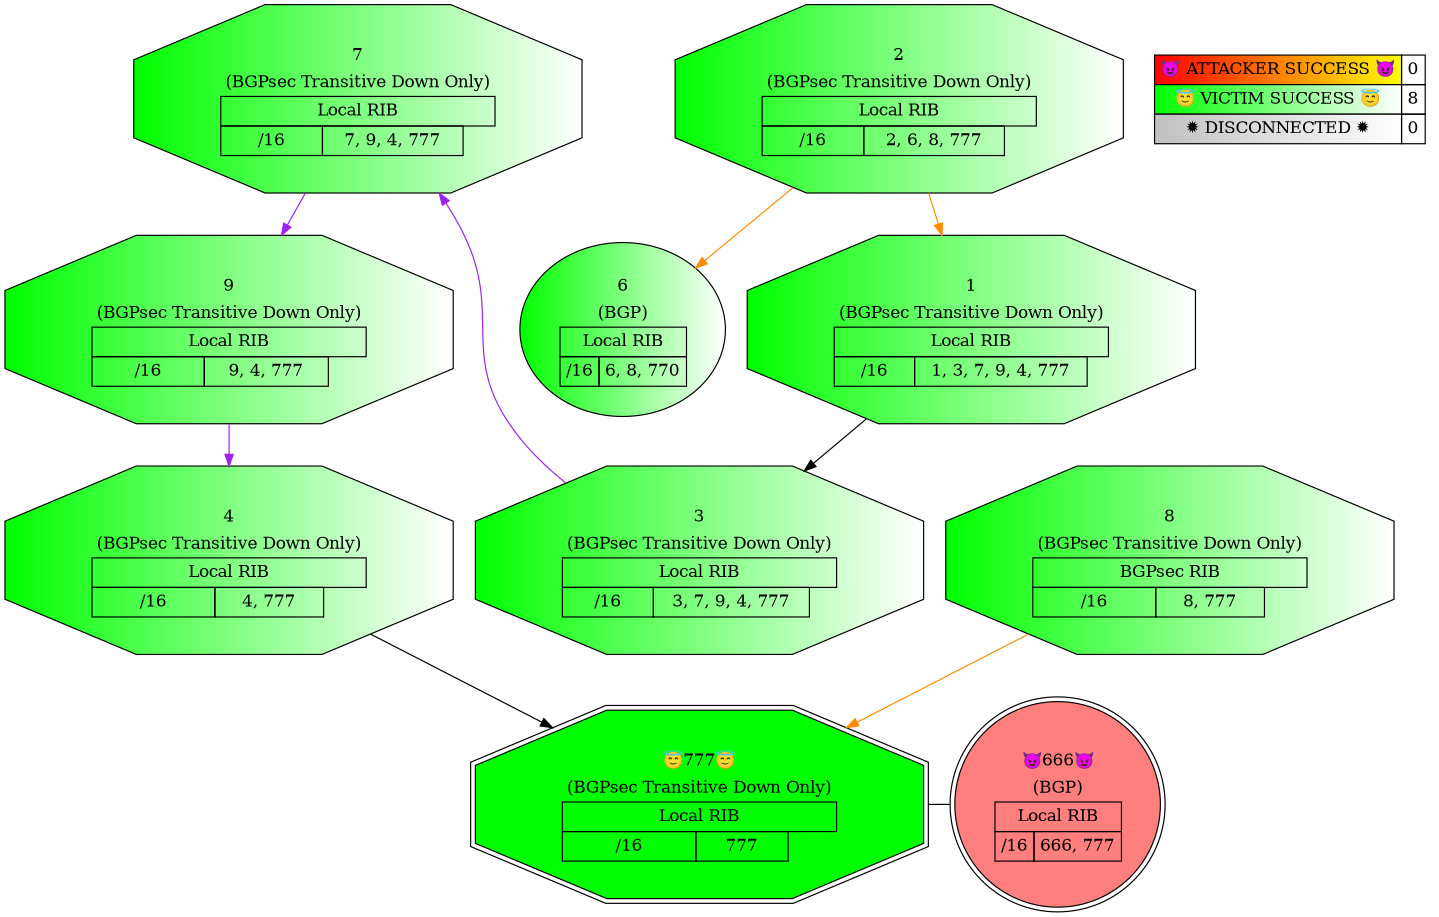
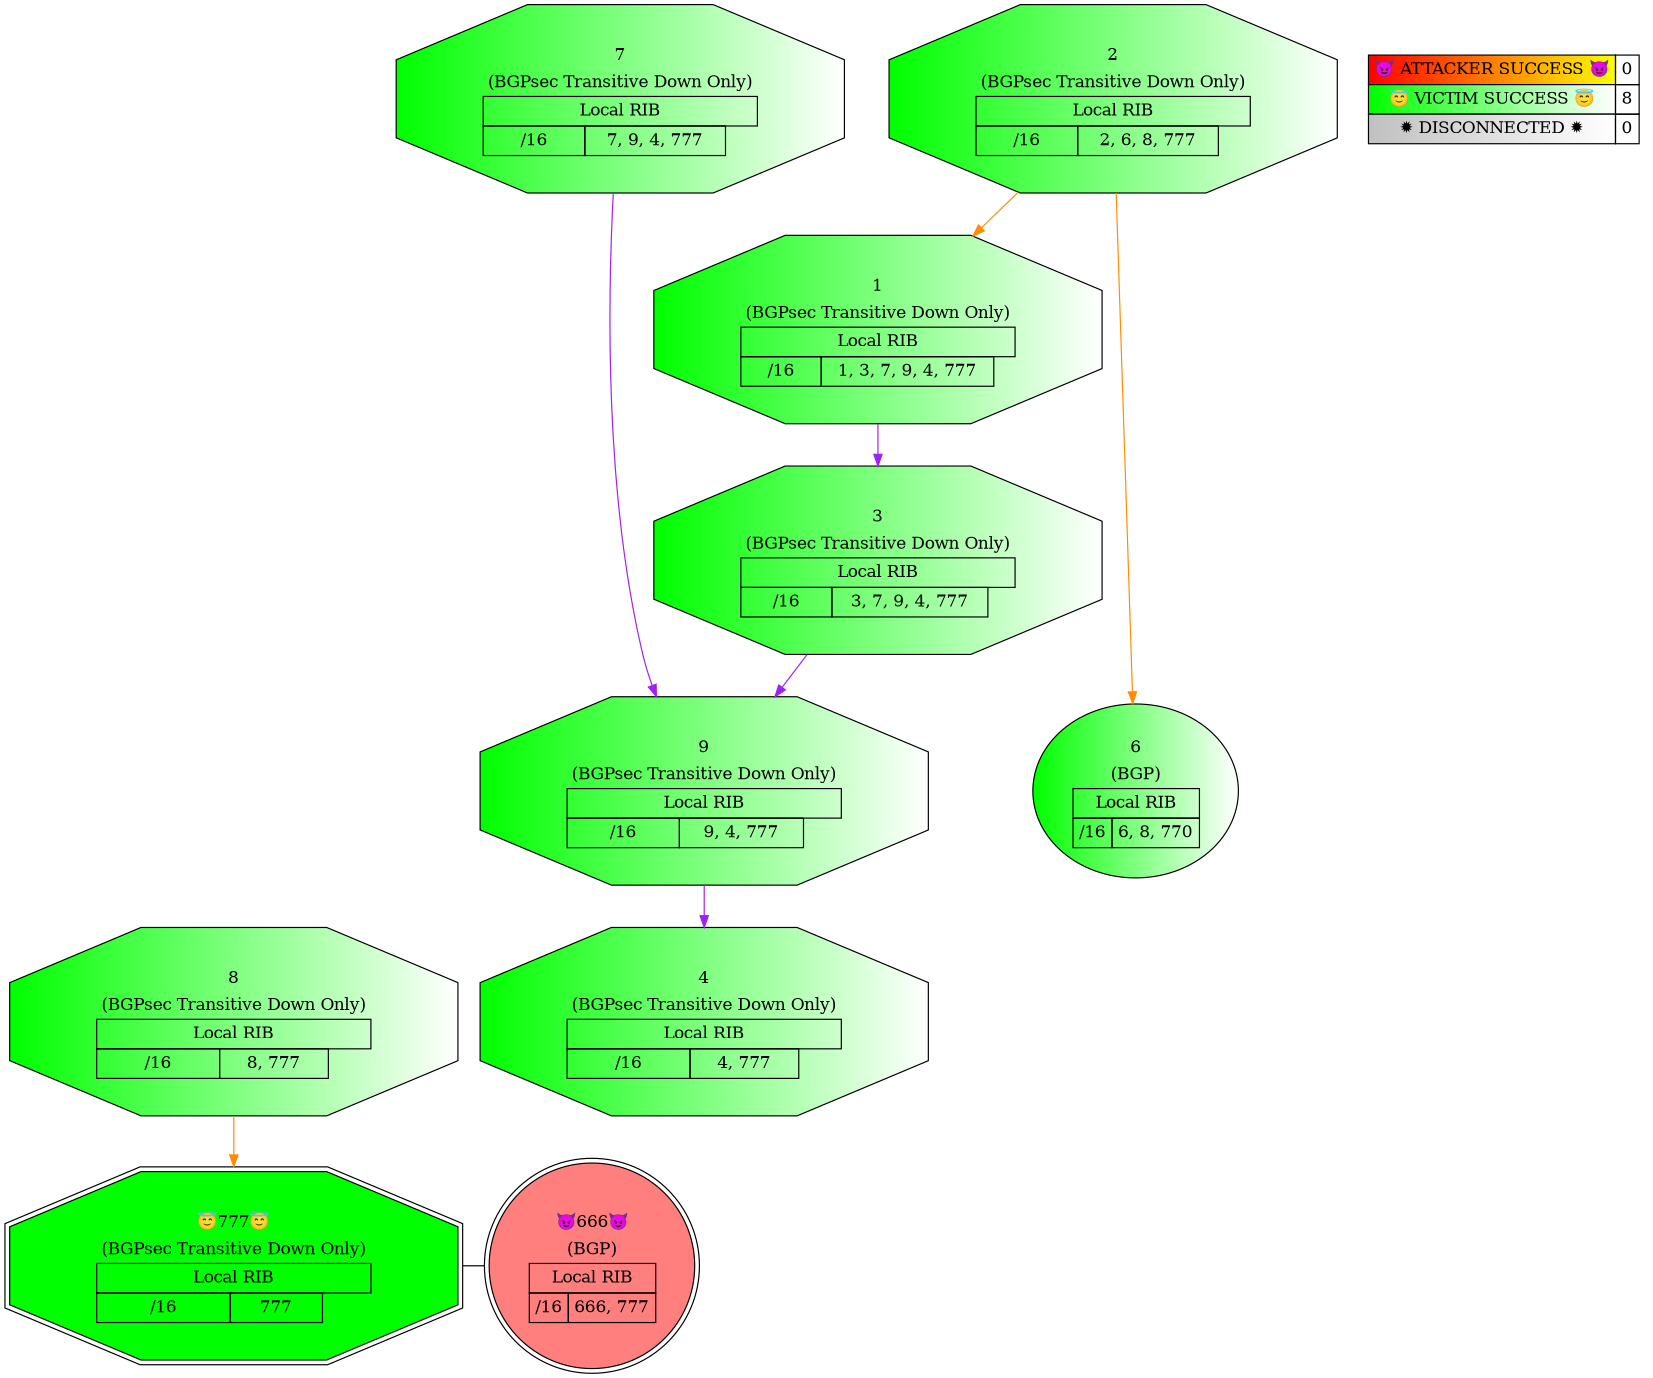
edge "3" -> "7": now "3" -> "9"
edge "1" -> "3": color black -> purple
node "8": text "BGPsec RIB" -> "Local RIB"
edge "4" -> "😇777😇": removed
